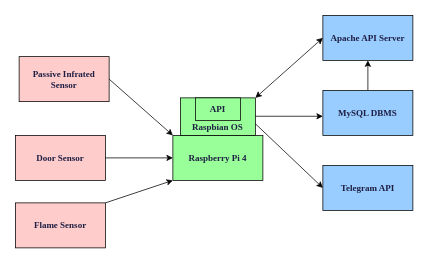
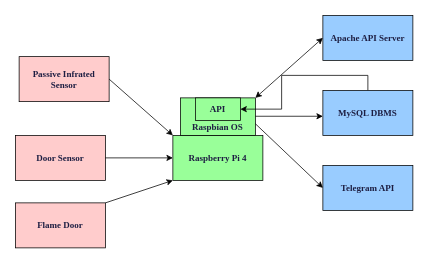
edge "MySQL DBMS" -> "Apache API Server": now "MySQL DBMS" -> "API"
node "Flame Sensor": label "Flame Sensor" -> "Flame Door"
